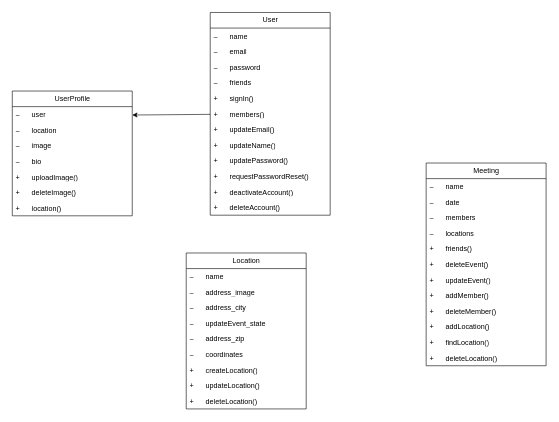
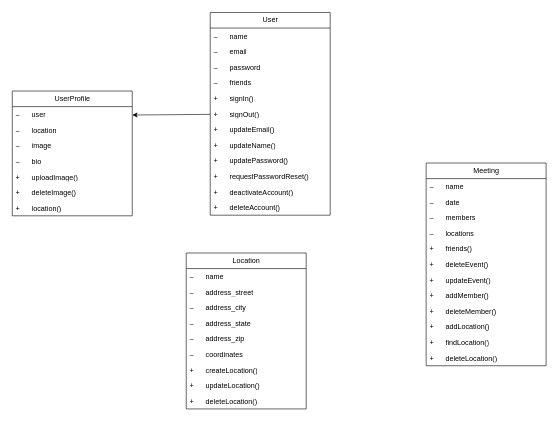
node "+ members()": label "+ members()" -> "+ signOut()"
node "– address_image": label "– address_image" -> "– address_street"
node "– updateEvent_state": label "– updateEvent_state" -> "– address_state"
